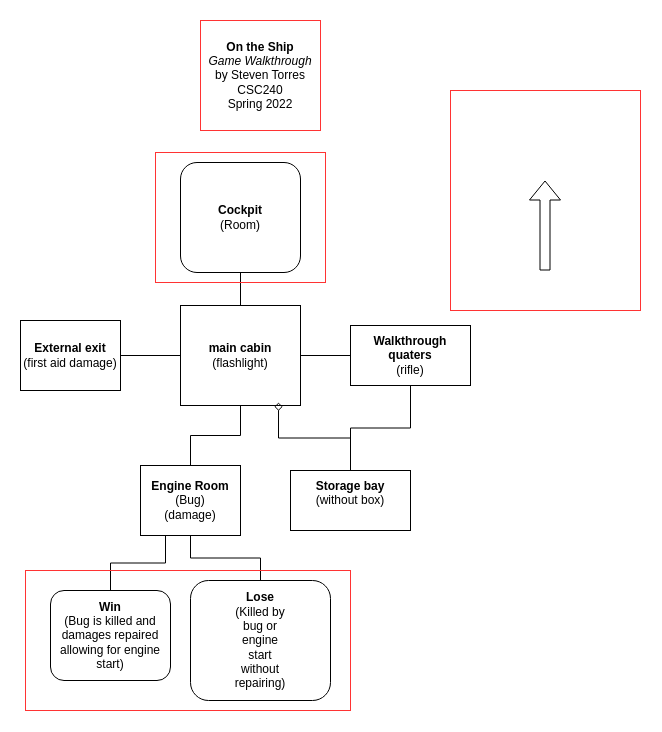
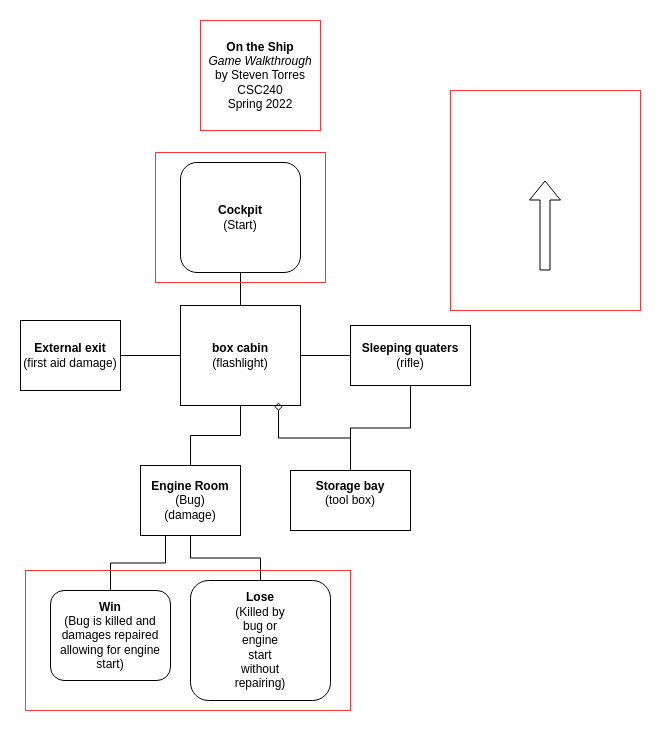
node "Cockpit (Room)": label "Cockpit (Room)" -> "Cockpit (Start)"
node "main cabin (flashlight)": label "main cabin (flashlight)" -> "box cabin (flashlight)"
node "Walkthrough quaters (rifle)": label "Walkthrough quaters (rifle)" -> "Sleeping quaters (rifle)"
node "Storage bay (without box)": label "Storage bay (without box)" -> "Storage bay (tool box)"
